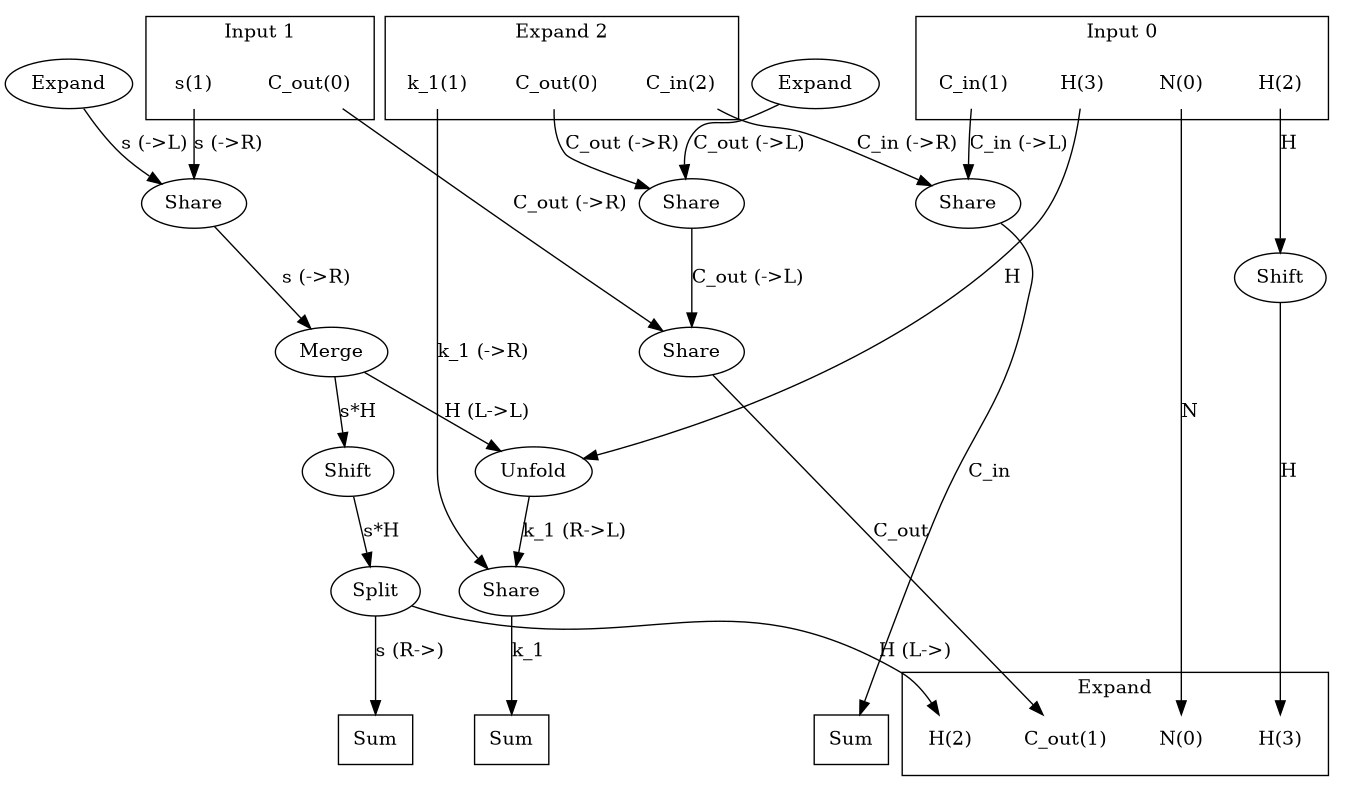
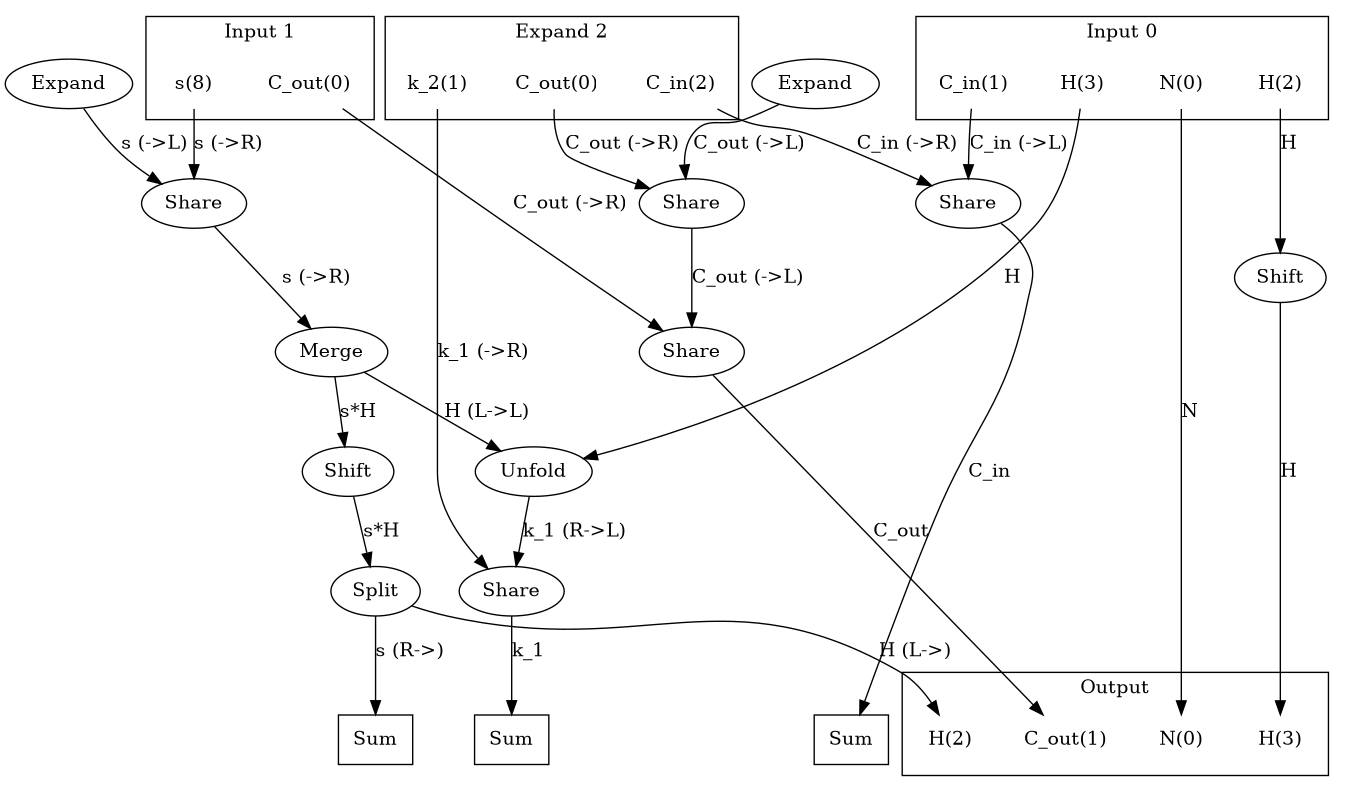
node "s(1)": label "s(1)" -> "s(8)"
node "k_1(1)": label "k_1(1)" -> "k_2(1)"
cluster "Expand": label "Expand" -> "Output"
